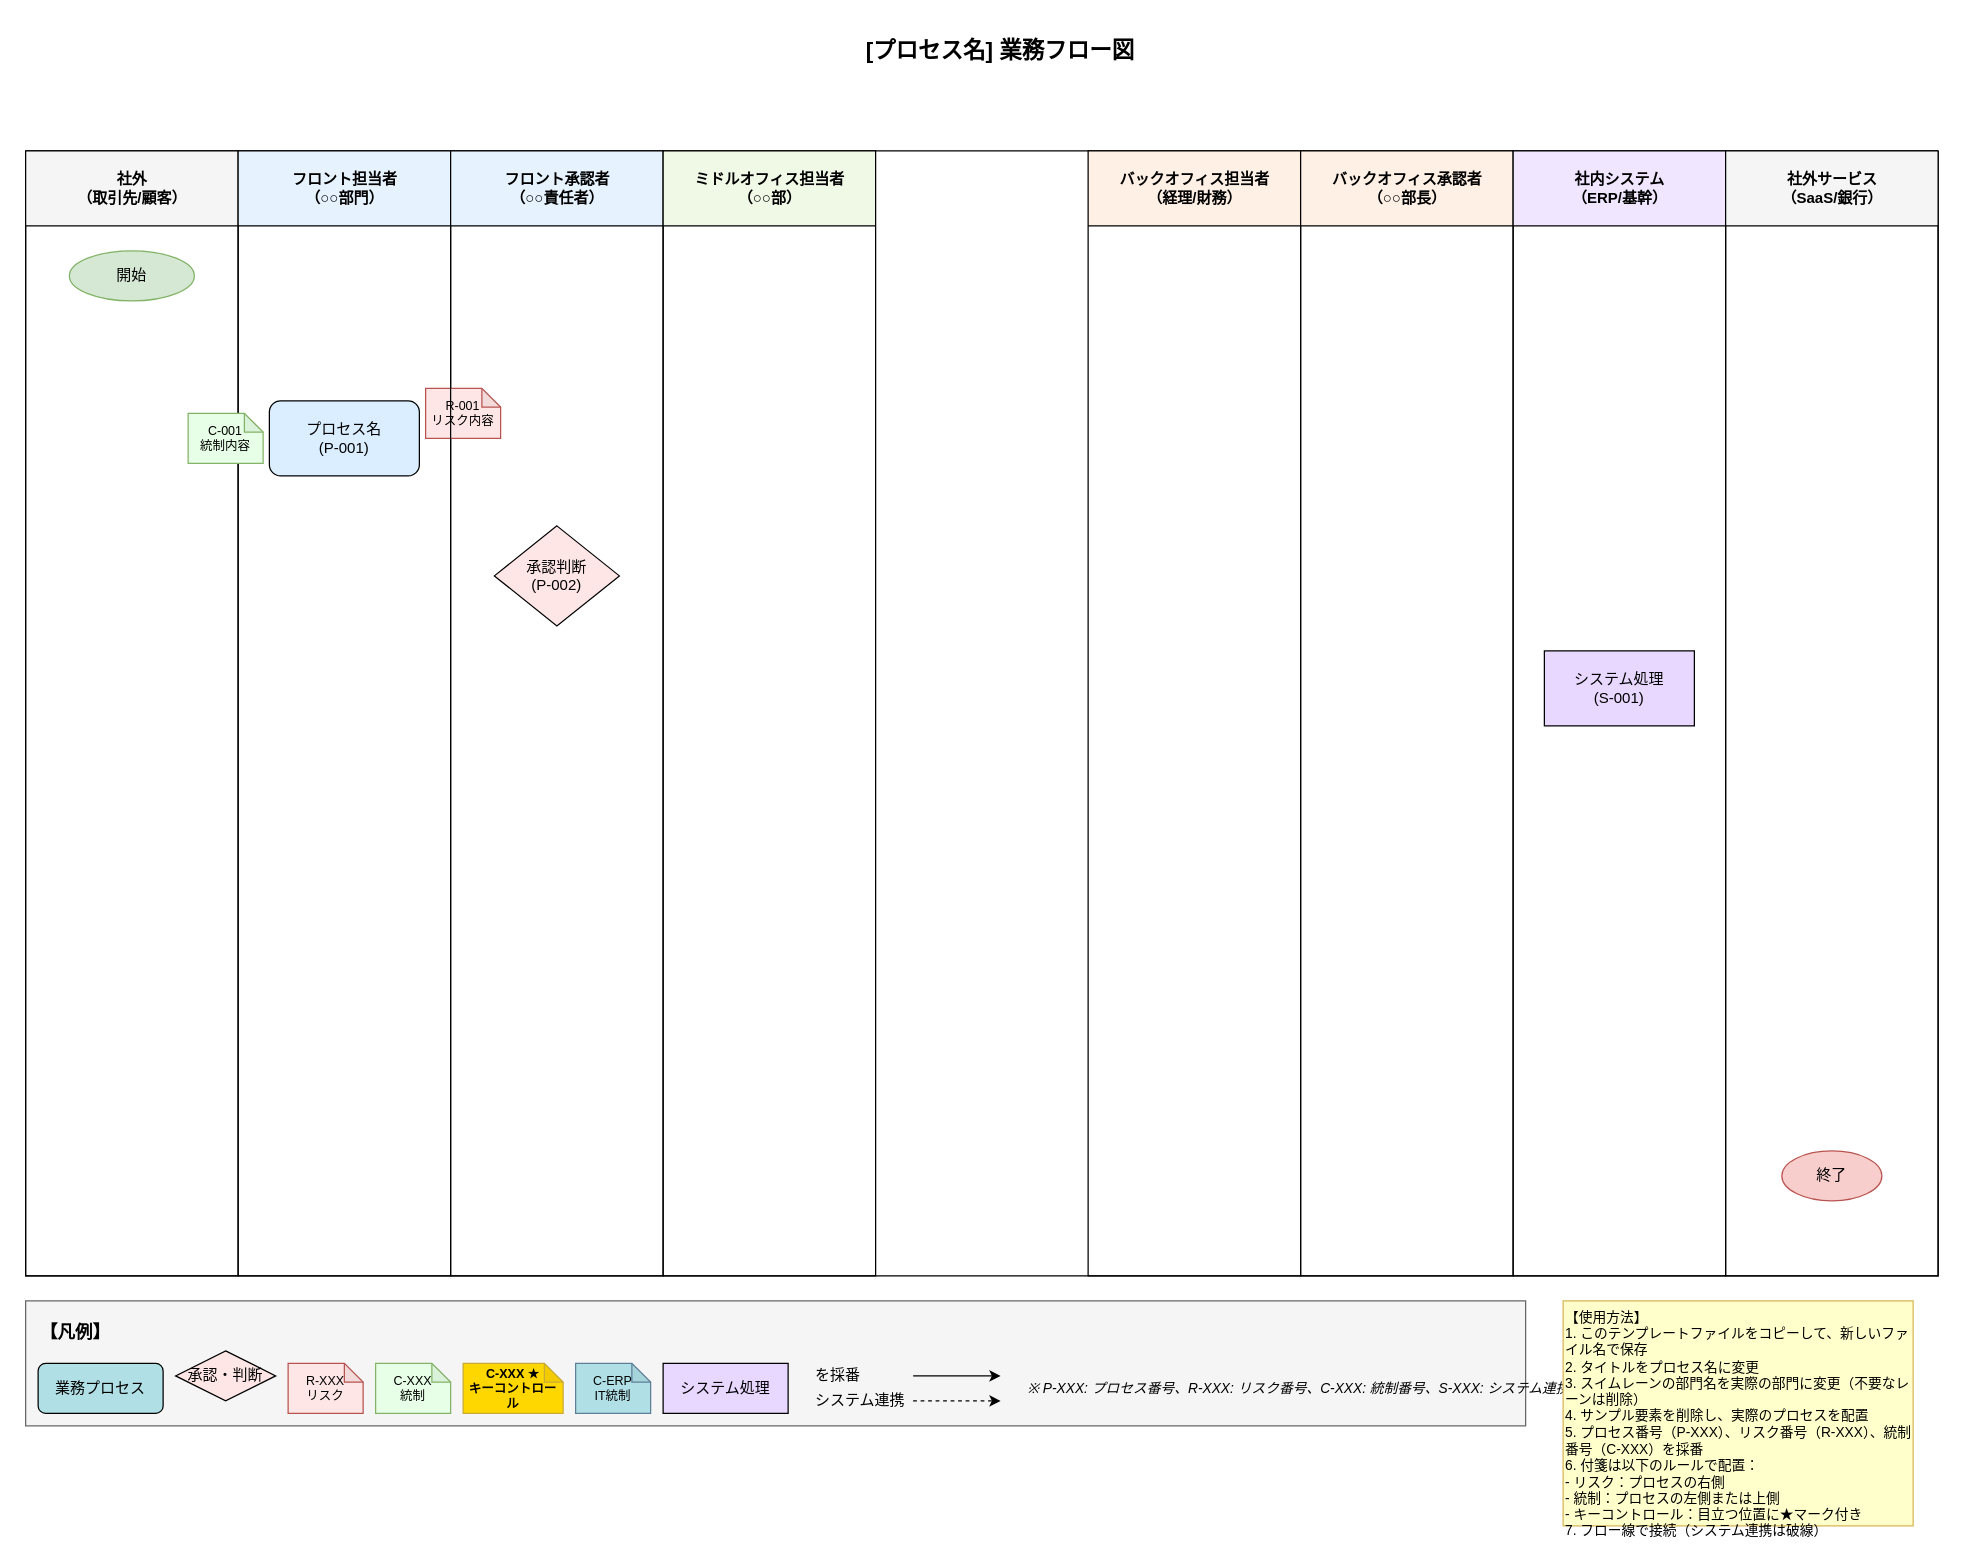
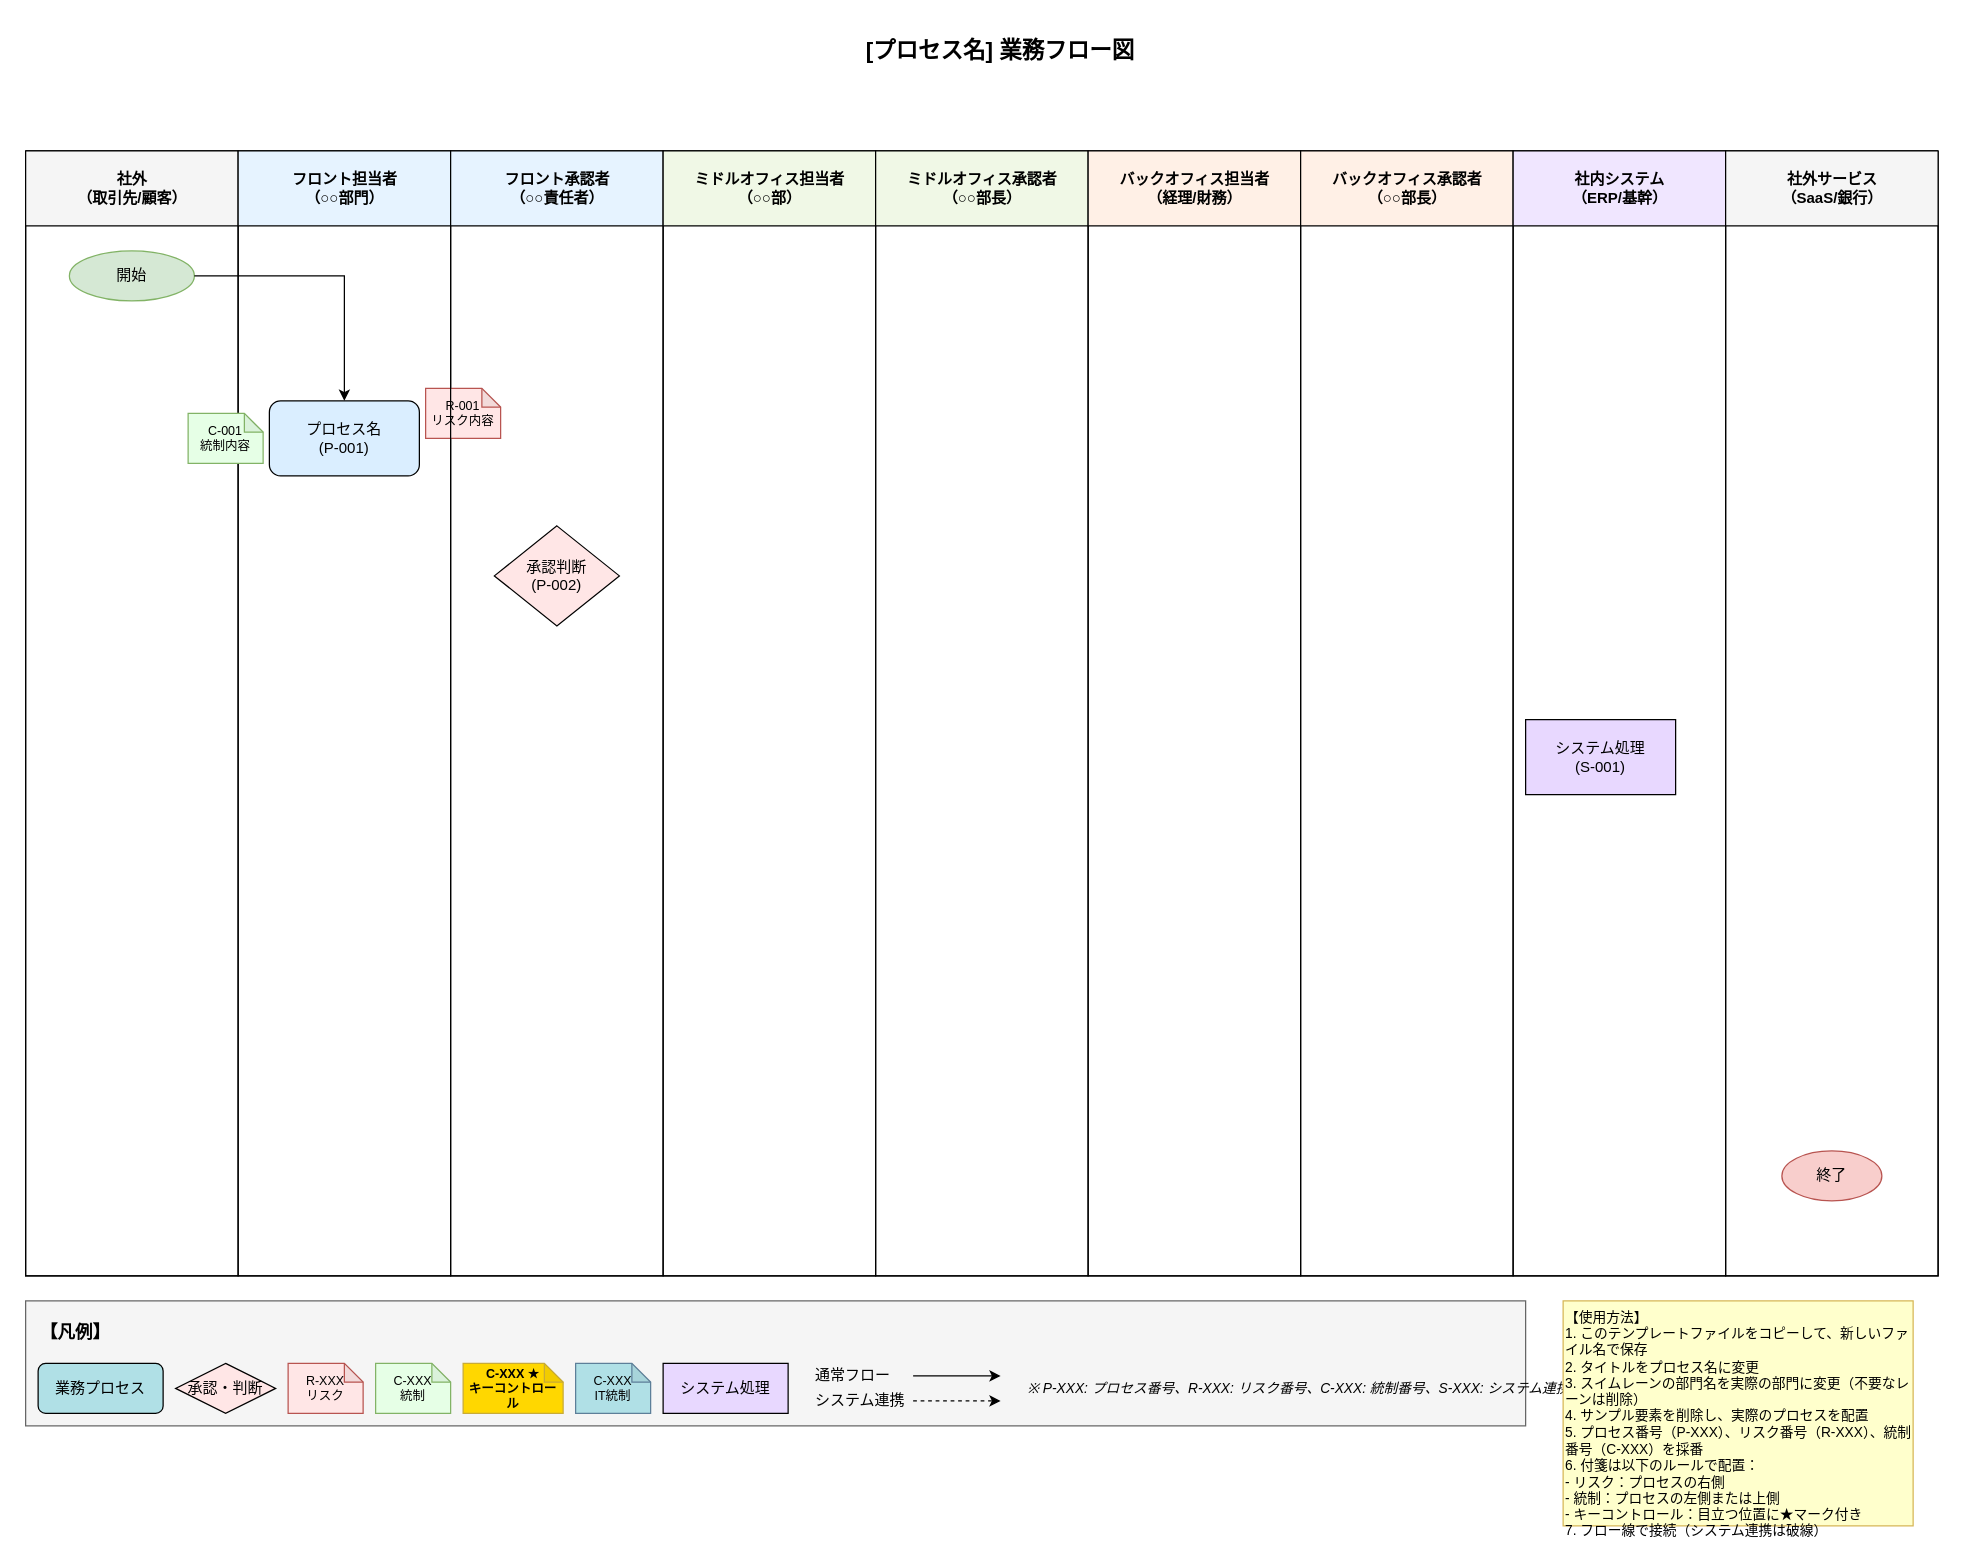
edge "開始" -> "プロセス名 (P-001)": added
node "システム処理 (S-001)": moved (1619, 688) -> (1601, 757)
node "ミドルオフィス承認者 （○○部長）": added
node "承認・判断": moved (226, 1376) -> (226, 1388)
node "を採番": label "を採番" -> "通常フロー"
node "C-ERP IT統制": label "C-ERP IT統制" -> "C-XXX IT統制"
